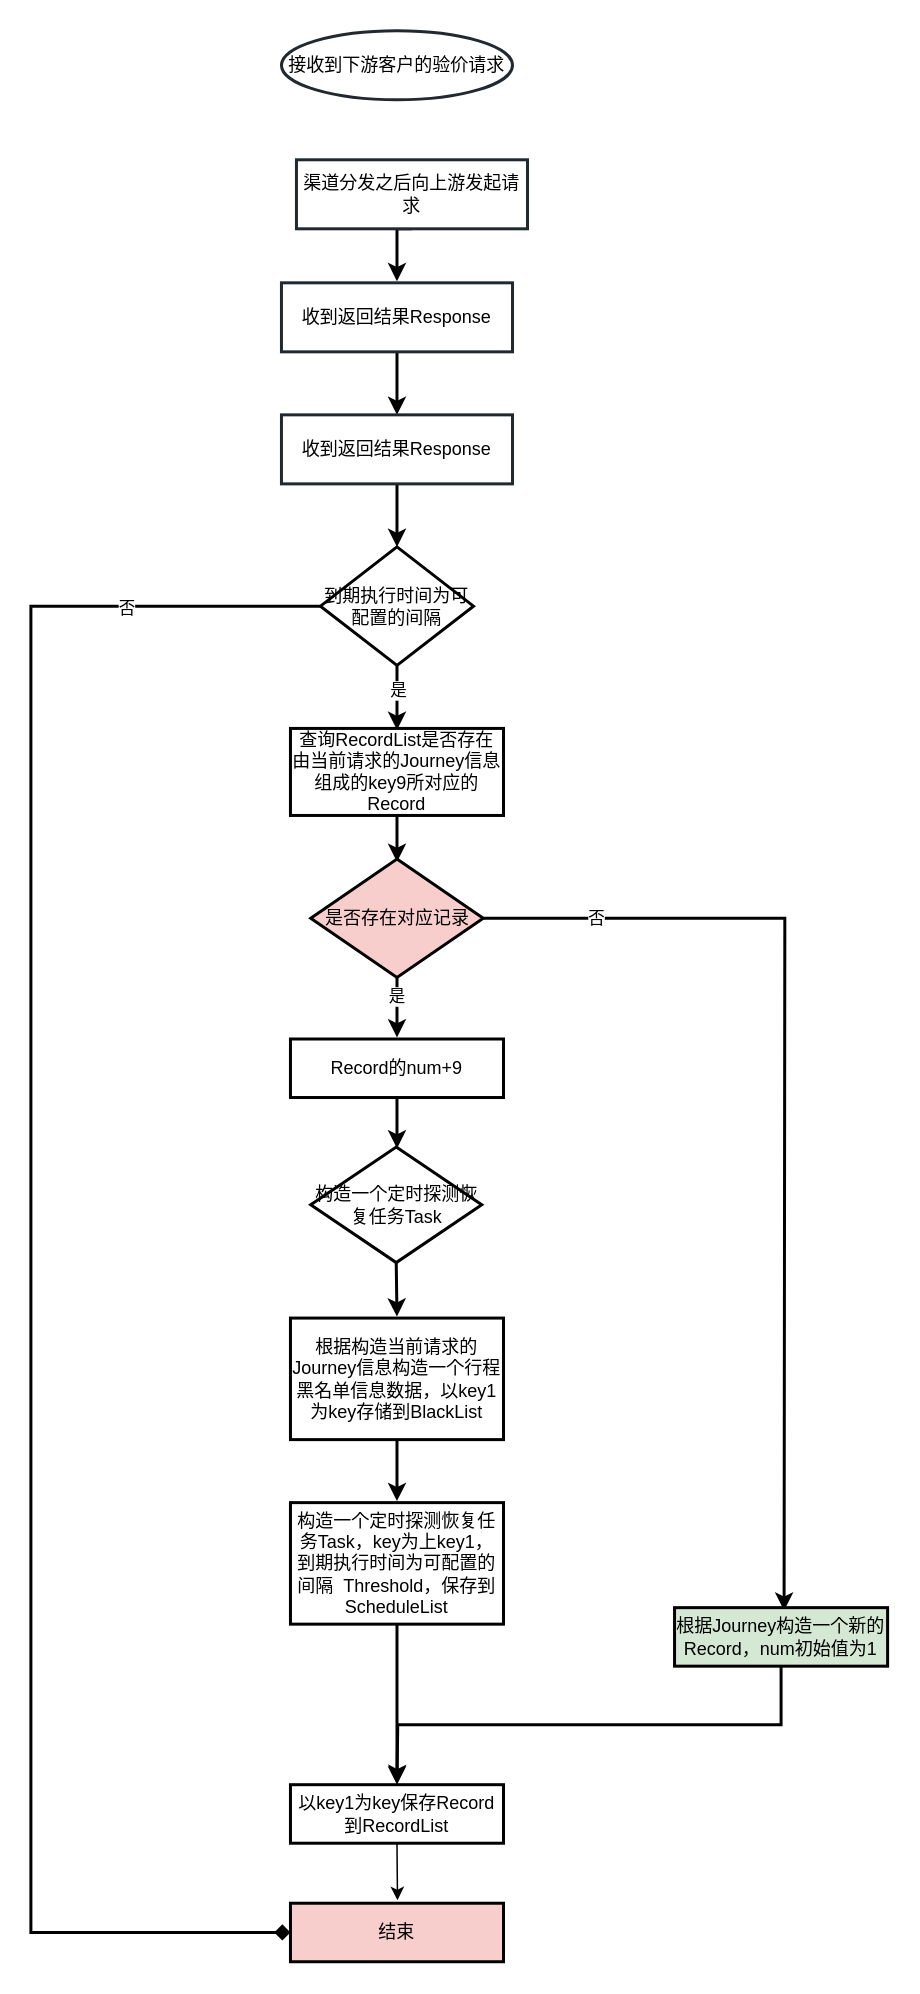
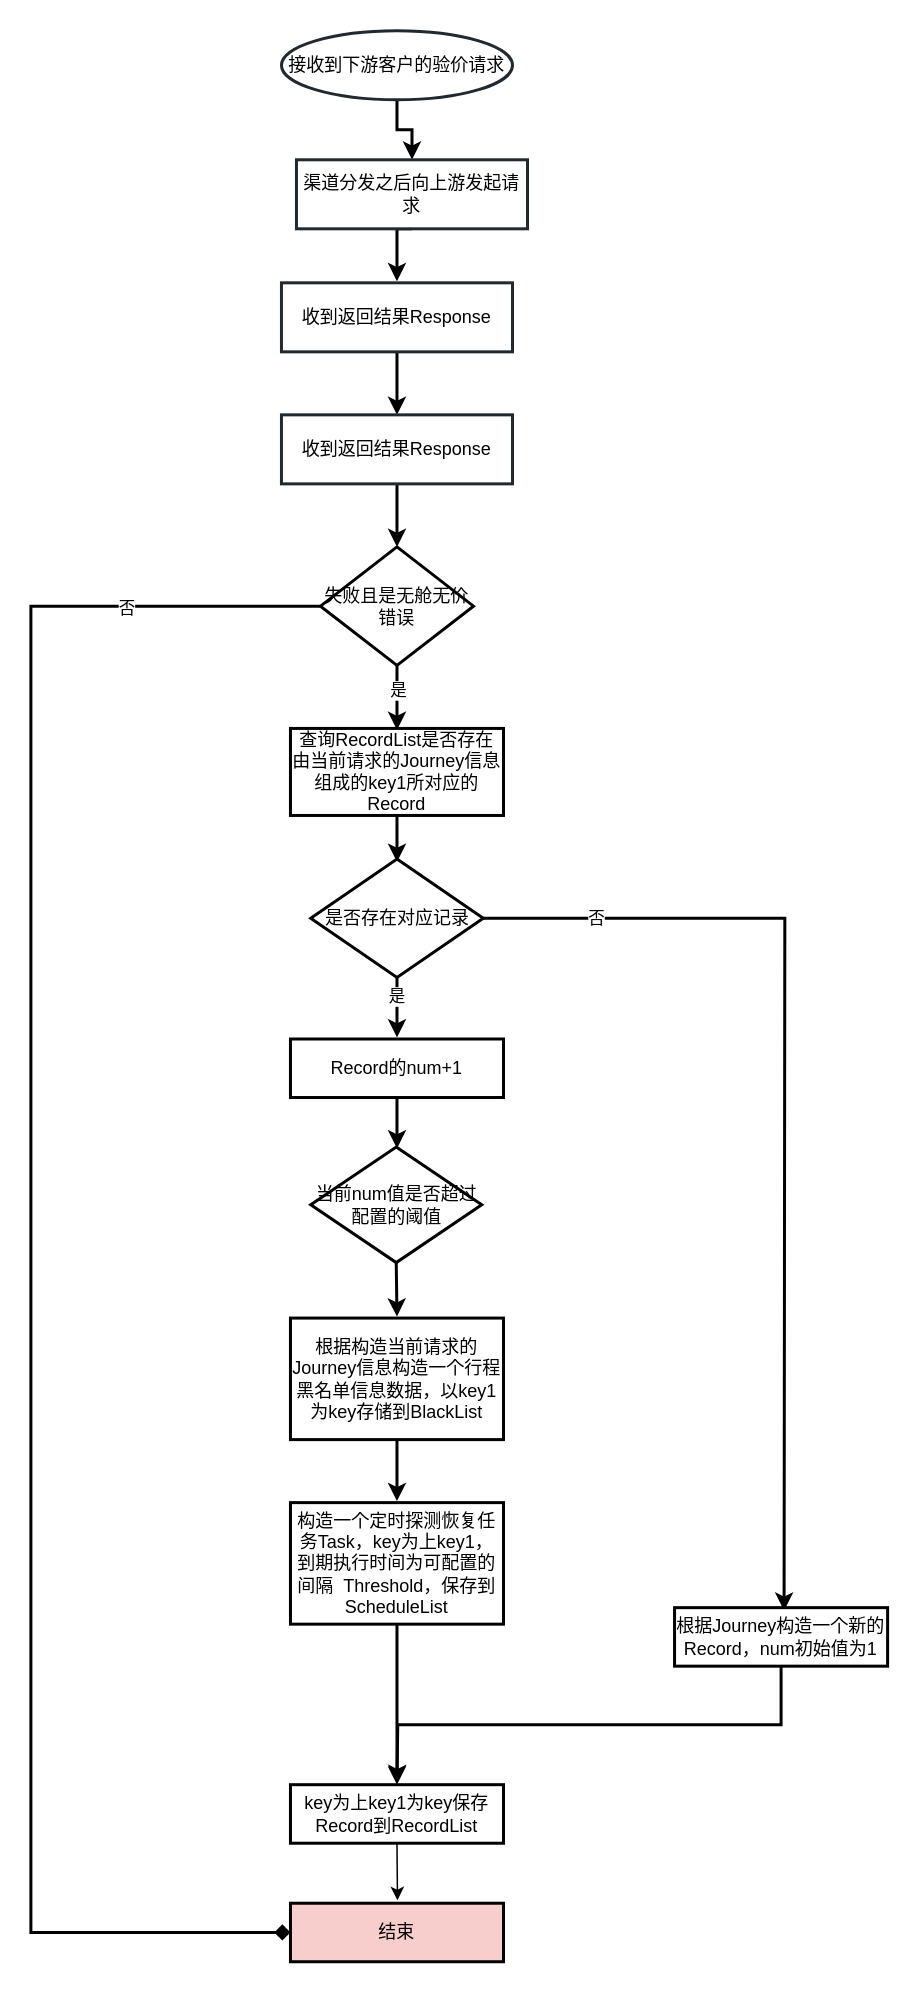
edge "接收到下游客户的验价请求" -> "渠道分发之后向上游发起请求": added
node "到期执行时间为可配置的间隔": label "到期执行时间为可配置的间隔" -> "失败且是无舱无价错误"
node "查询RecordList是否存在由当前请求的Journey信息组成的key9所对应的Record": label "查询RecordList是否存在由当前请求的Journey信息组成的key9所对应的Record" -> "查询RecordList是否存在由当前请求的Journey信息组成的key1所对应的Record"
node "是否存在对应记录": fillcolor #f8cecc -> #ffffff
node "Record的num+9": label "Record的num+9" -> "Record的num+1"
node "构造一个定时探测恢复任务Task": label "构造一个定时探测恢复任务Task" -> "当前num值是否超过配置的阈值"
node "根据Journey构造一个新的Record，num初始值为1": fillcolor #d5e8d4 -> #ffffff
node "以key1为key保存Record到RecordList": label "以key1为key保存Record到RecordList" -> "key为上key1为key保存Record到RecordList"
